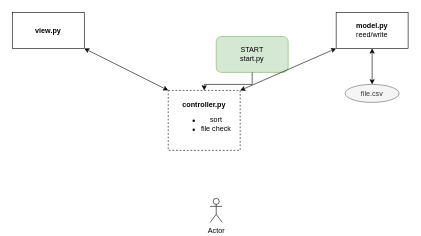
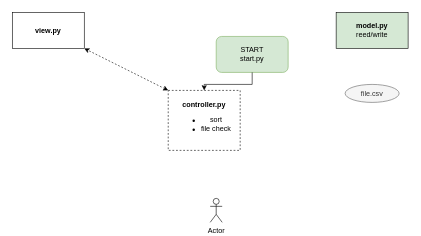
node "model.py reed/write": fillcolor #ffffff -> #d5e8d4
edge "view.py" -- "controller.py sort file check": style solid -> dashed
edge "model.py reed/write" -- "controller.py sort file check": removed
edge "model.py reed/write" -- "file.csv": removed
